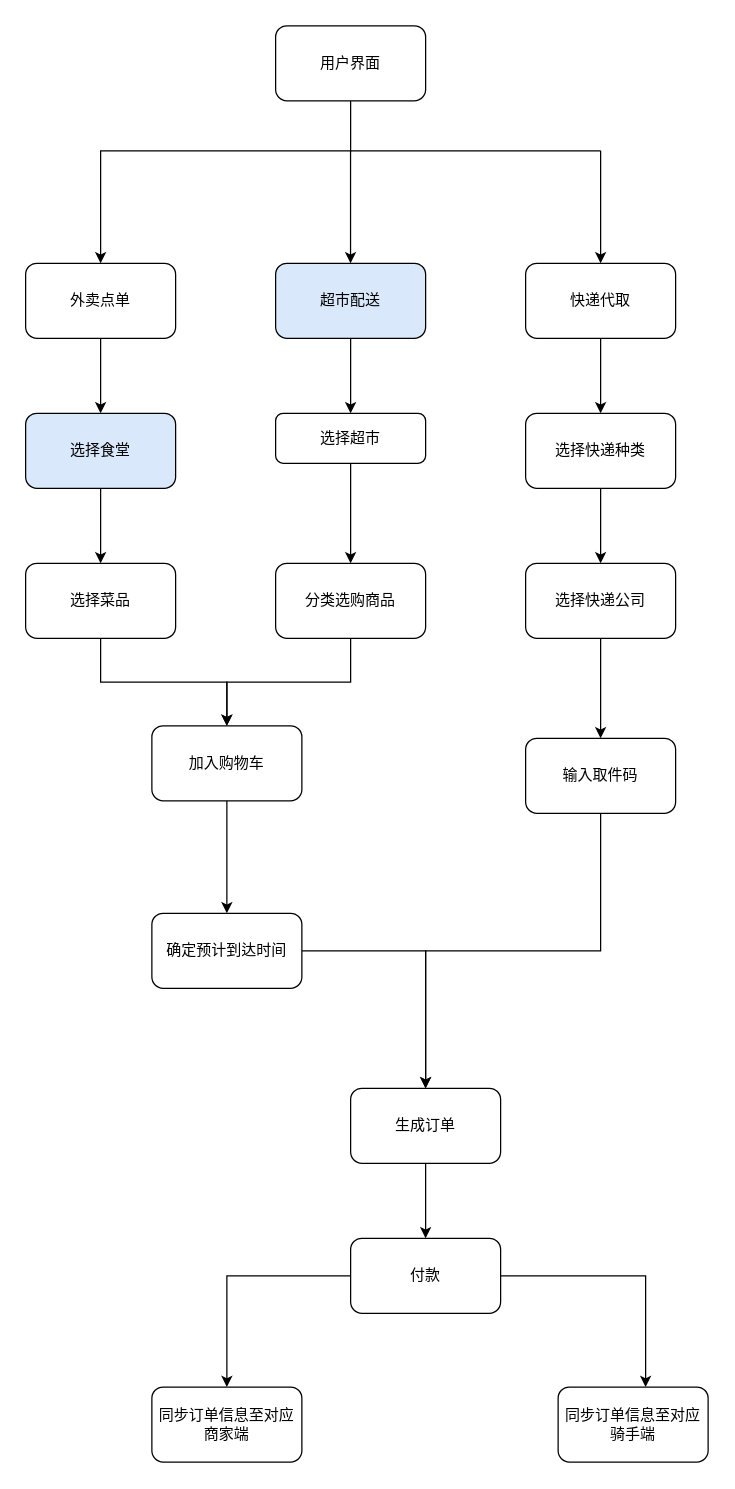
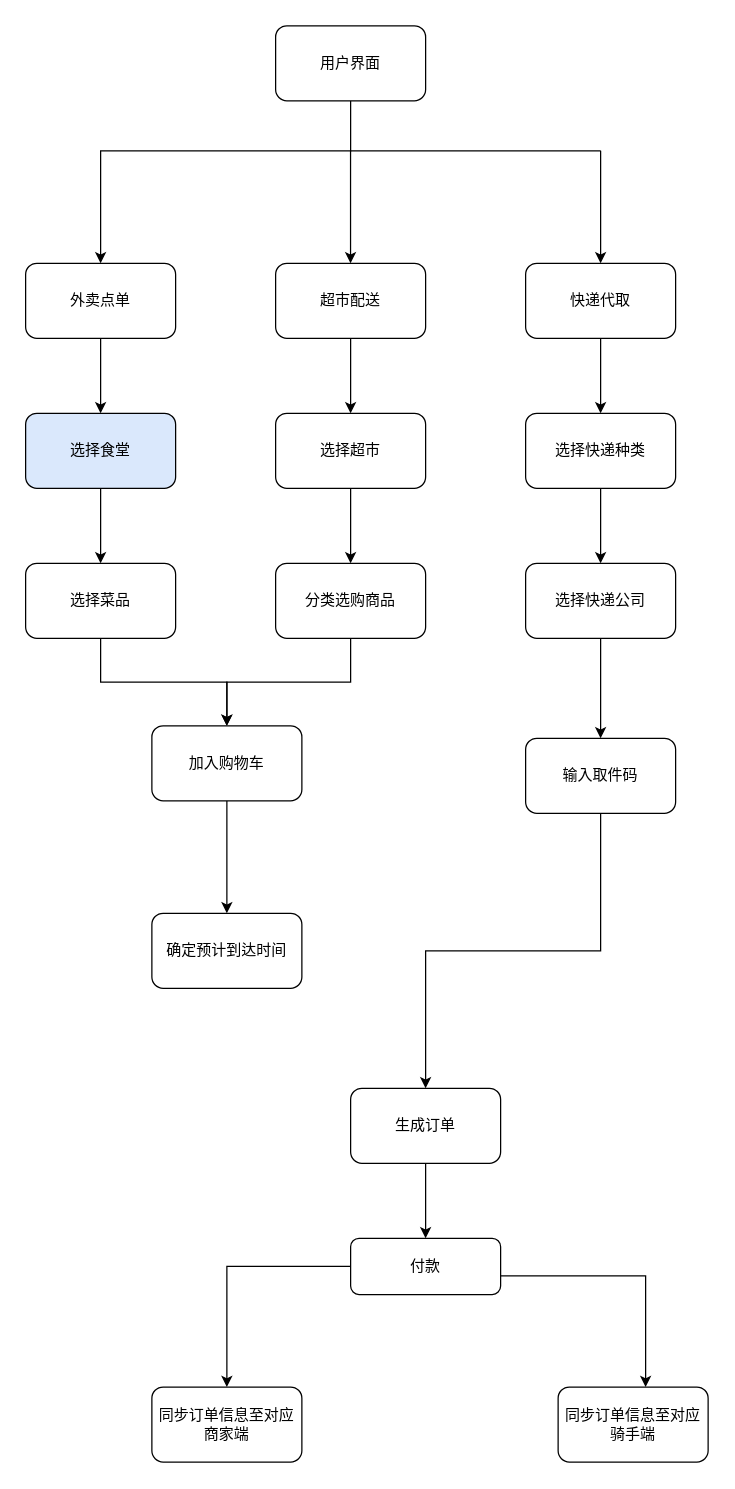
node "超市配送": fillcolor #dae8fc -> #ffffff
node "选择超市": size 150x50 -> 150x75
edge "确定预计到达时间" -> "生成订单": removed
node "付款": size 150x75 -> 150x56
